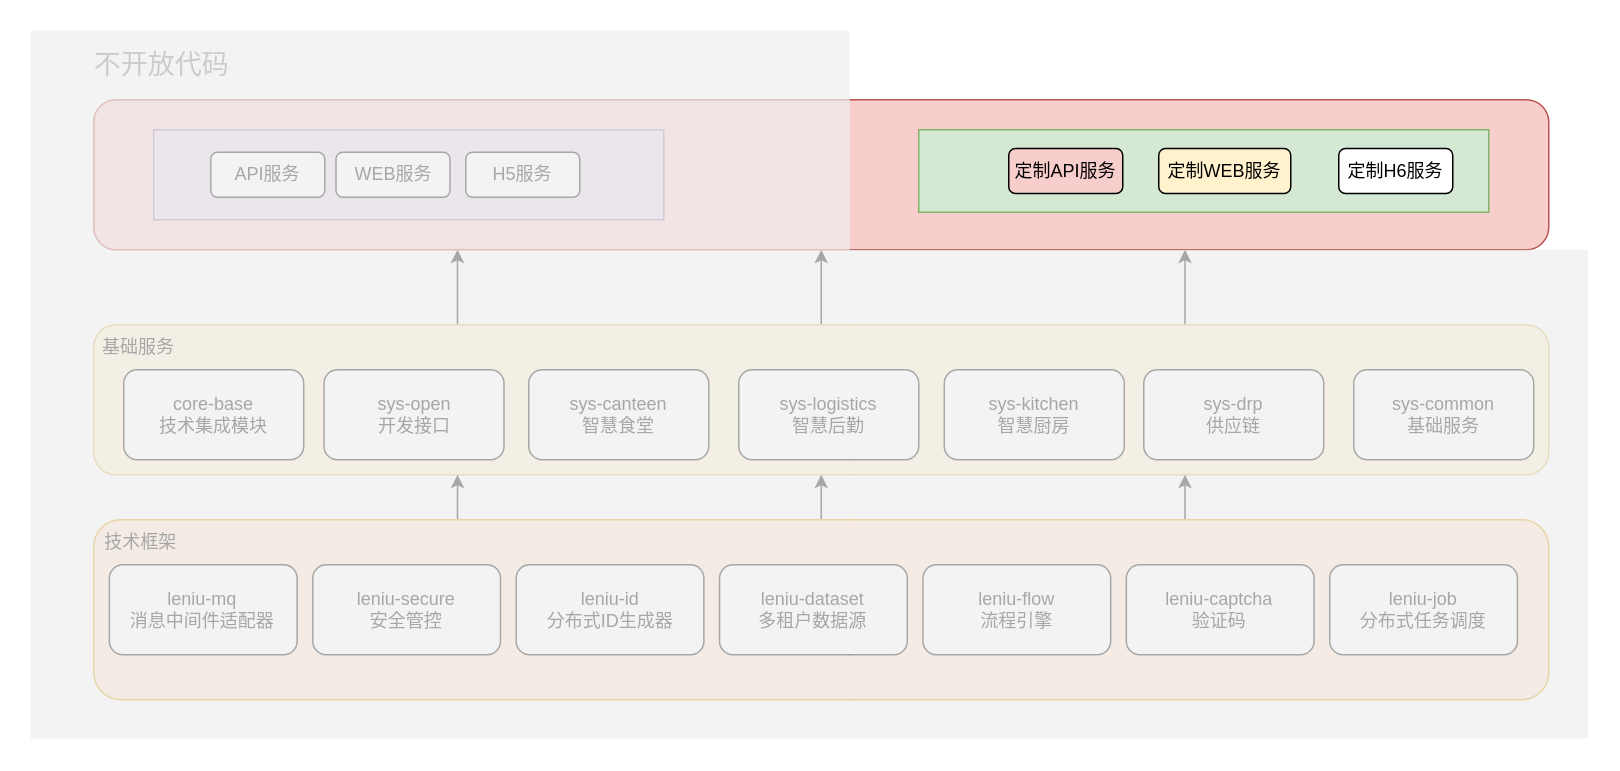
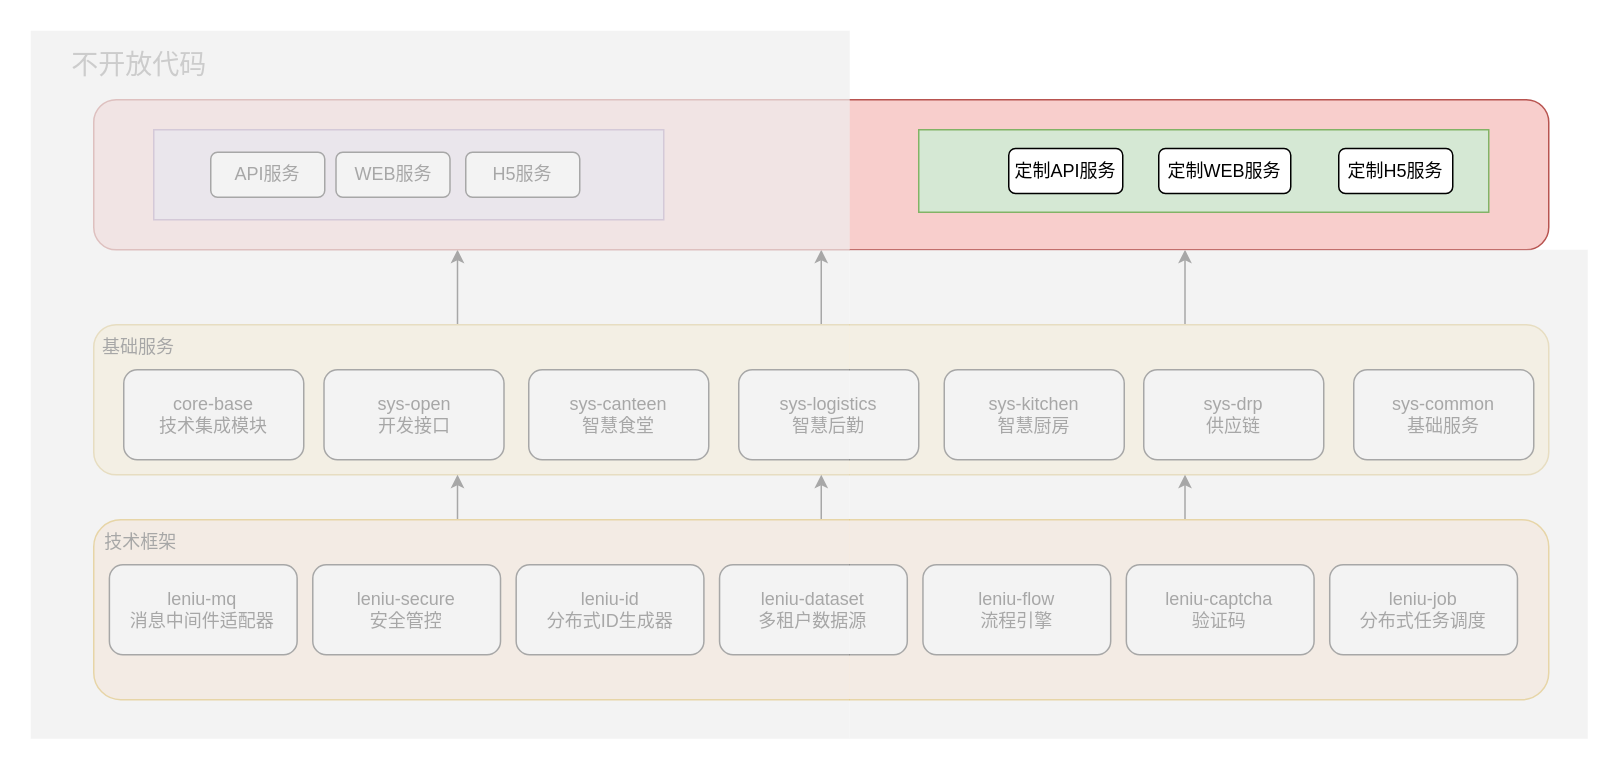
node "不开放代码": moved (161, 65) -> (139, 65)
node "定制API服务": fillcolor #f8cecc -> #ffffff
node "定制WEB服务": fillcolor #fff2cc -> #ffffff
node "定制H6服务": label "定制H6服务" -> "定制H5服务"
